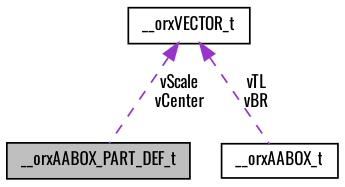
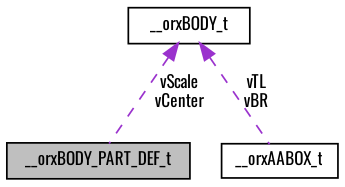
node "__orxVECTOR_t": label "__orxVECTOR_t" -> "__orxBODY_t"
node "__orxAABOX_PART_DEF_t": label "__orxAABOX_PART_DEF_t" -> "__orxBODY_PART_DEF_t"
